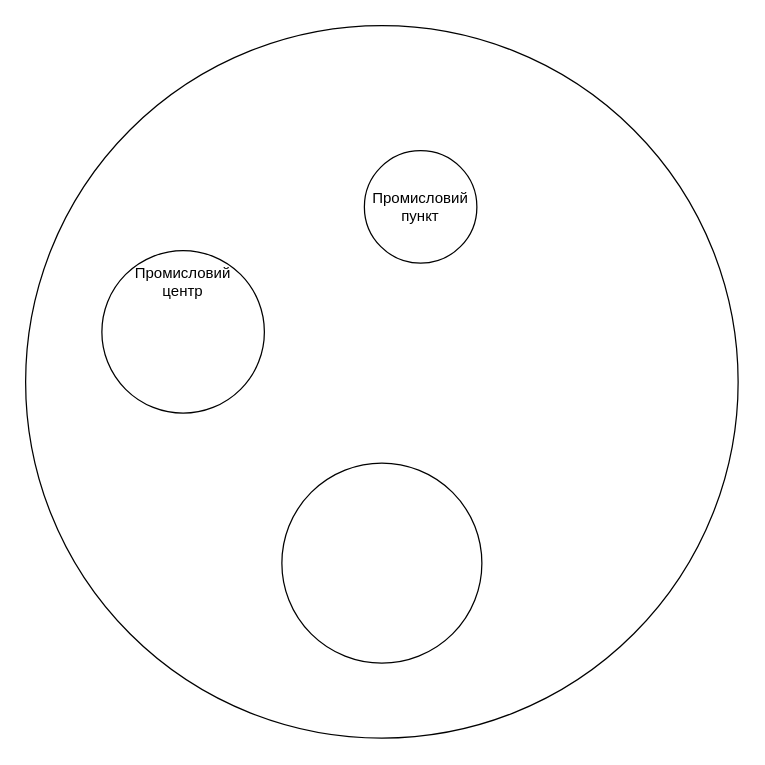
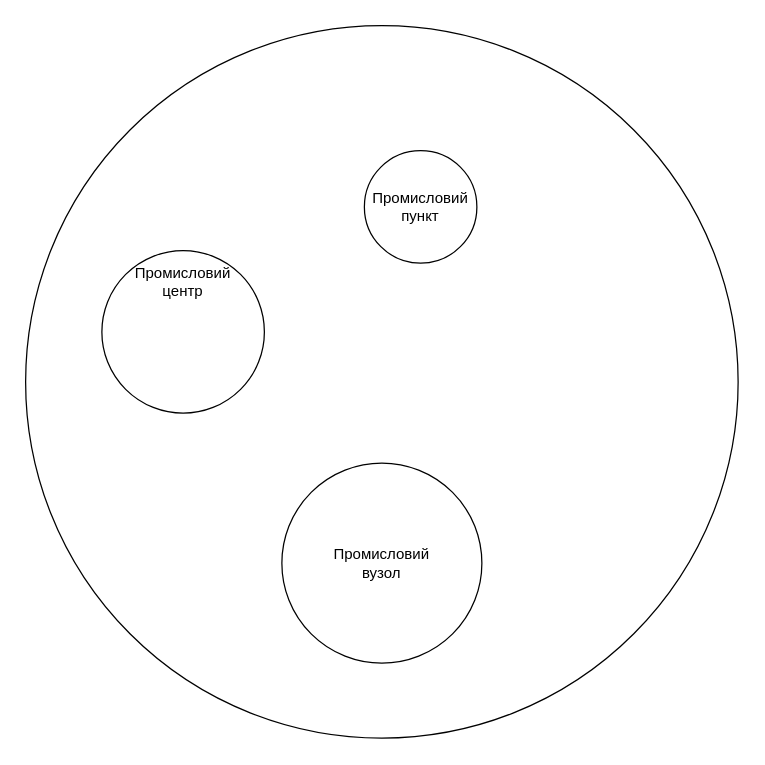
node "Промисловий вузол": added
